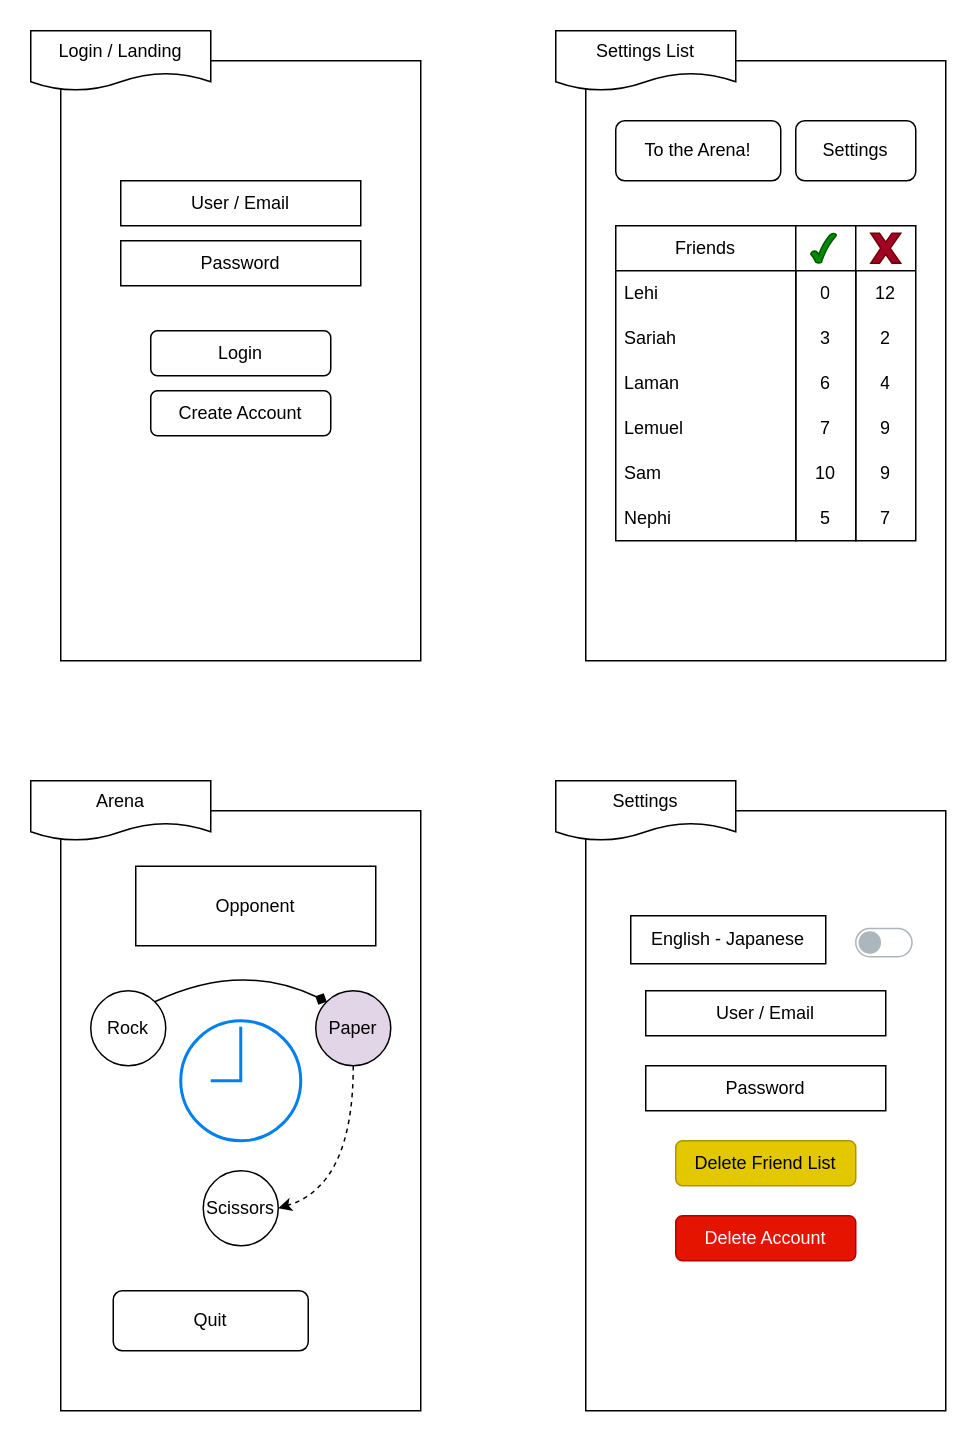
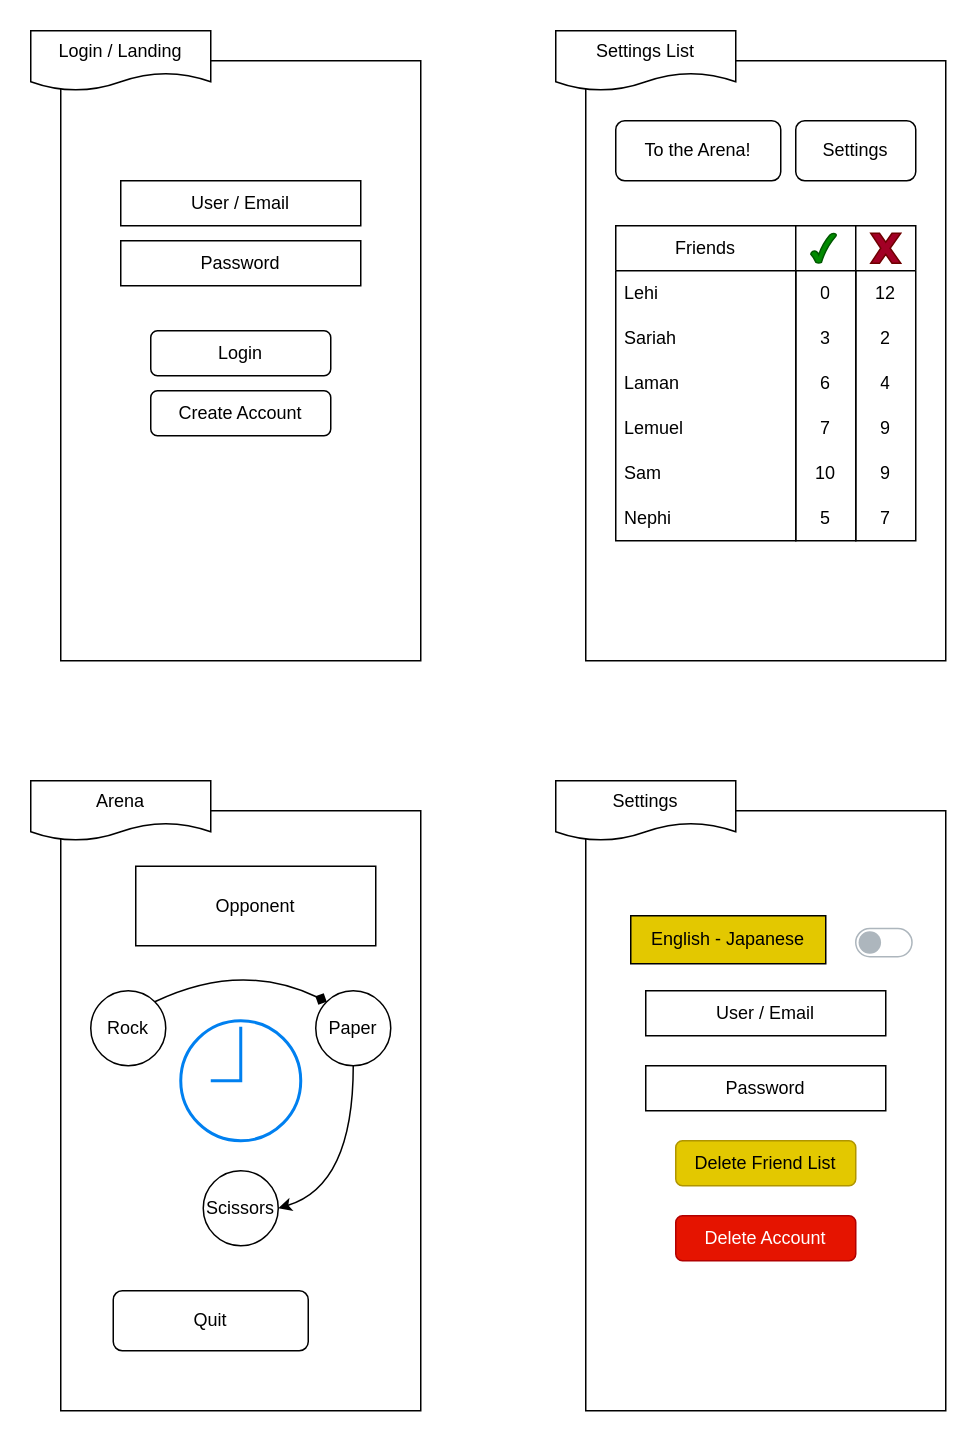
node "English - Japanese": fillcolor #ffffff -> #e3c800
node "Paper": fillcolor #e1d5e7 -> #ffffff
edge "Paper" -> "Scissors": style dashed -> solid
